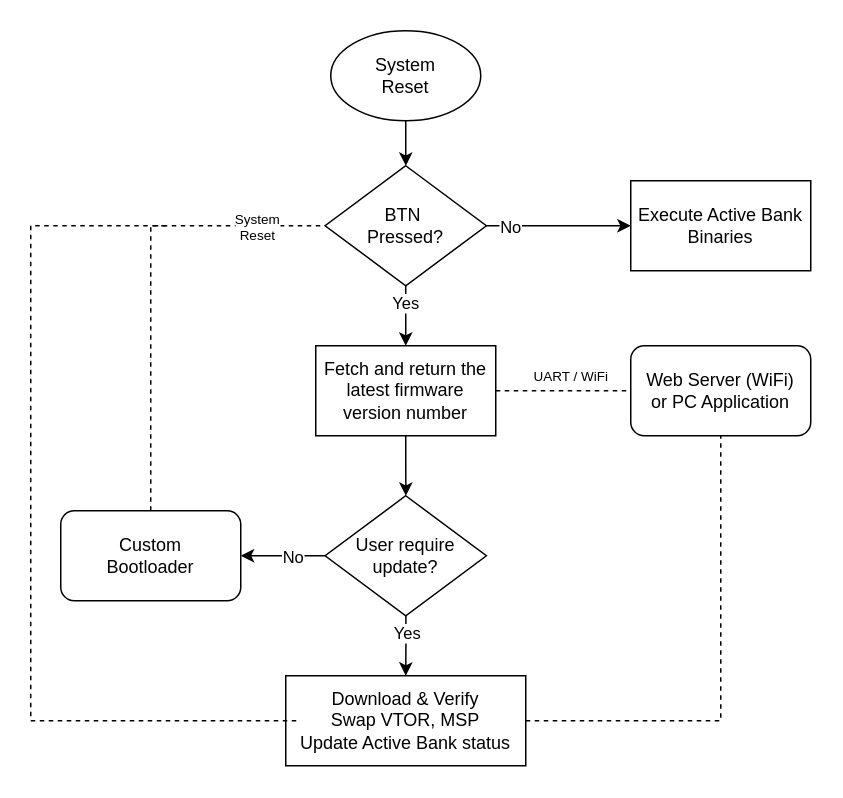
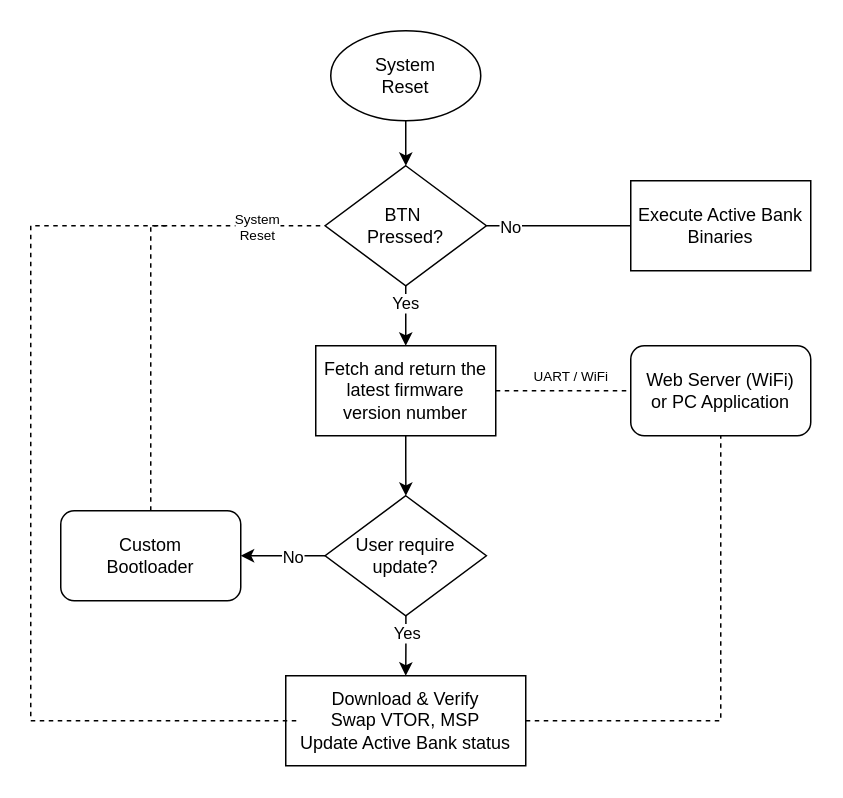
edge "BTN Pressed?" -> "Execute Active Bank Binaries": arrowhead classic -> none
